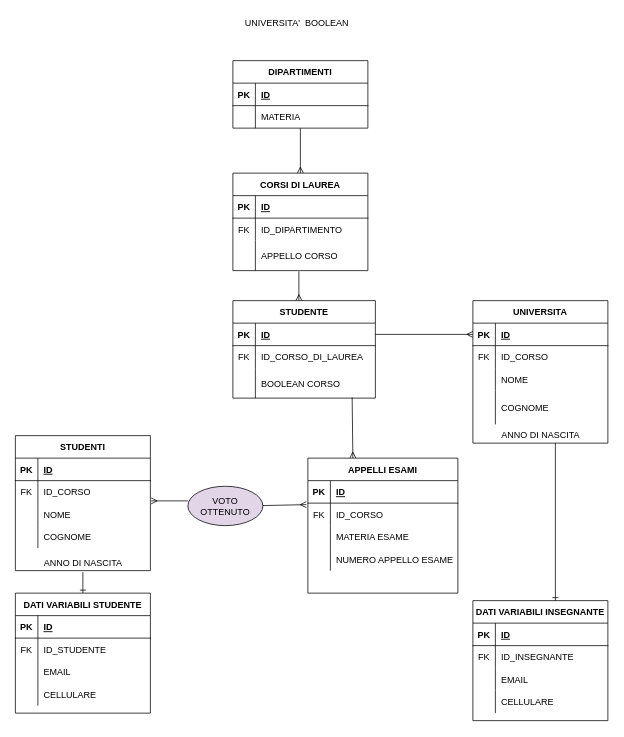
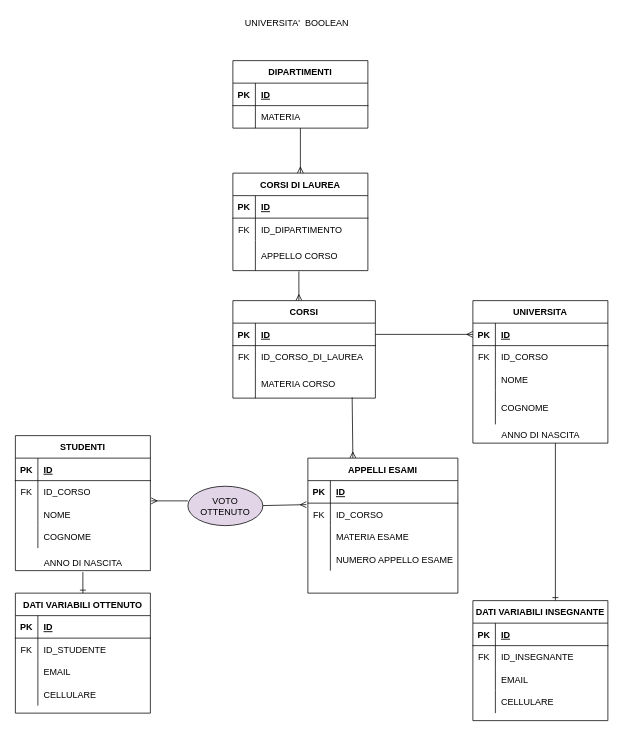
node "STUDENTE": label "STUDENTE" -> "CORSI"
node "BOOLEAN CORSO": label "BOOLEAN CORSO" -> "MATERIA CORSO"
node "DATI VARIABILI STUDENTE": label "DATI VARIABILI STUDENTE" -> "DATI VARIABILI OTTENUTO"
